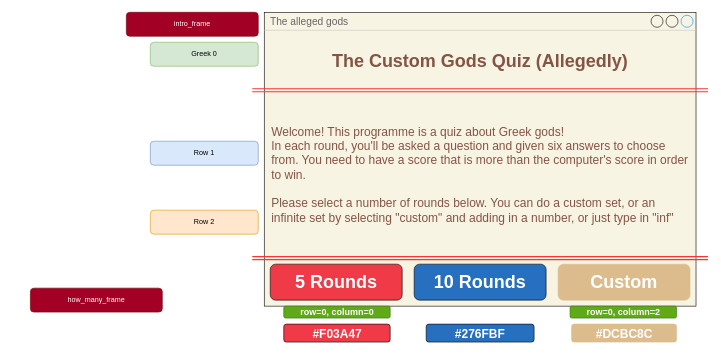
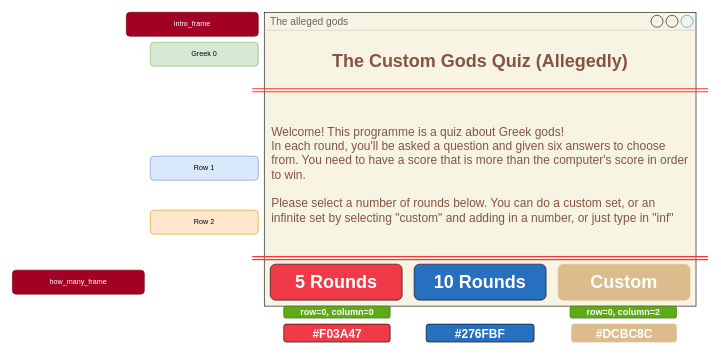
node "Row 1": moved (204, 153) -> (204, 168)
node "how_many_frame": moved (96, 300) -> (78, 282)
